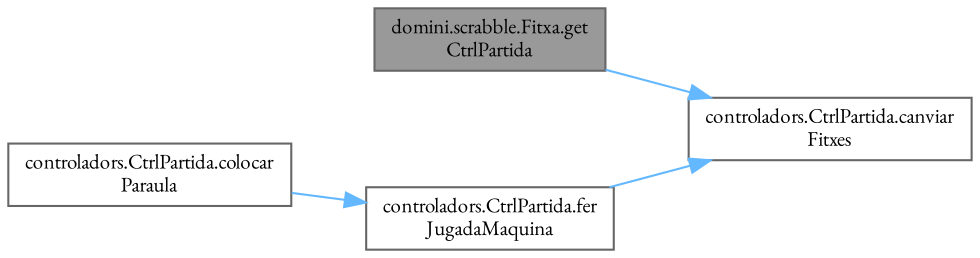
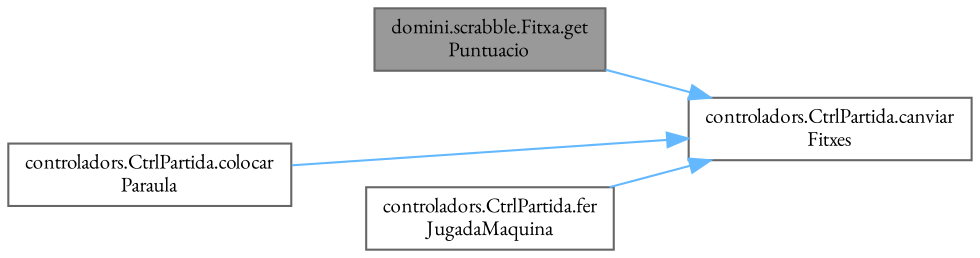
node "domini.scrabble.Fitxa.get CtrlPartida": label "domini.scrabble.Fitxa.get CtrlPartida" -> "domini.scrabble.Fitxa.get Puntuacio"
edge "controladors.CtrlPartida.colocar Paraula" -> "controladors.CtrlPartida.fer JugadaMaquina": now "controladors.CtrlPartida.colocar Paraula" -> "controladors.CtrlPartida.canviar Fitxes"
